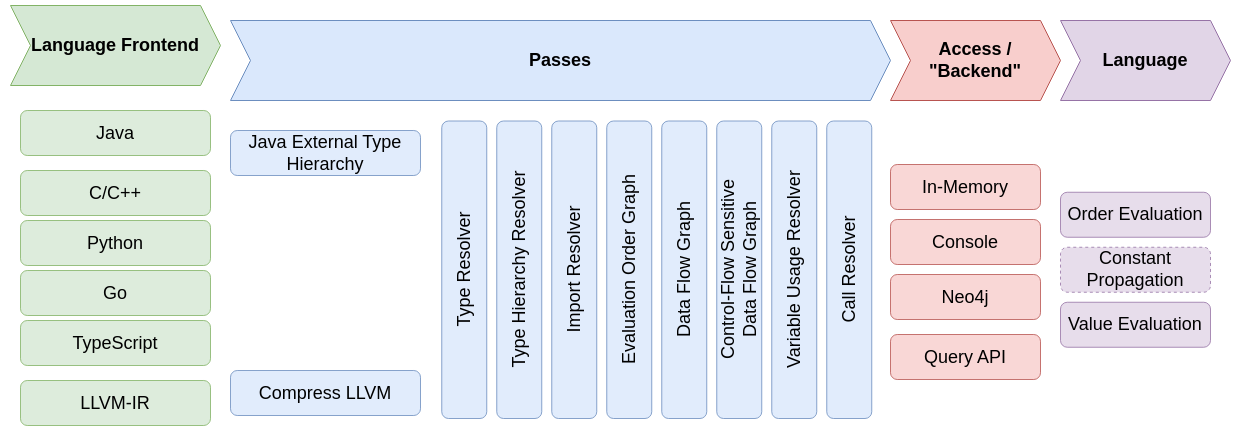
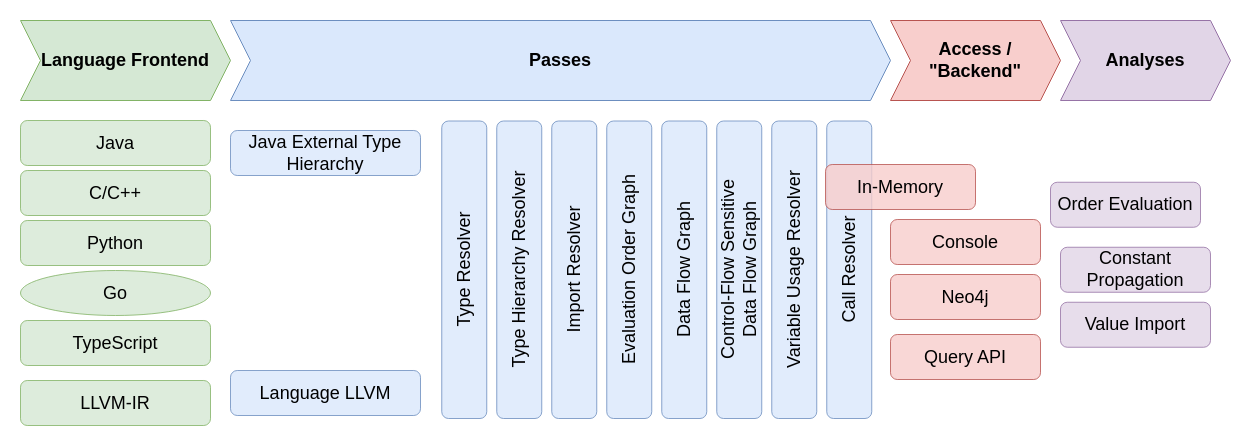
node "Language Frontend": moved (116, 46) -> (126, 61)
node "Language": label "Language" -> "Analyses"
node "Java": moved (116, 133) -> (116, 143)
node "In-Memory": moved (966, 187) -> (901, 187)
node "Order Evaluation": moved (1136, 215) -> (1126, 205)
node "Constant Propagation": style dashed -> solid
node "Go": shape rounded rectangle -> ellipse
node "Value Evaluation": label "Value Evaluation" -> "Value Import"
node "Compress LLVM": label "Compress LLVM" -> "Language LLVM"
